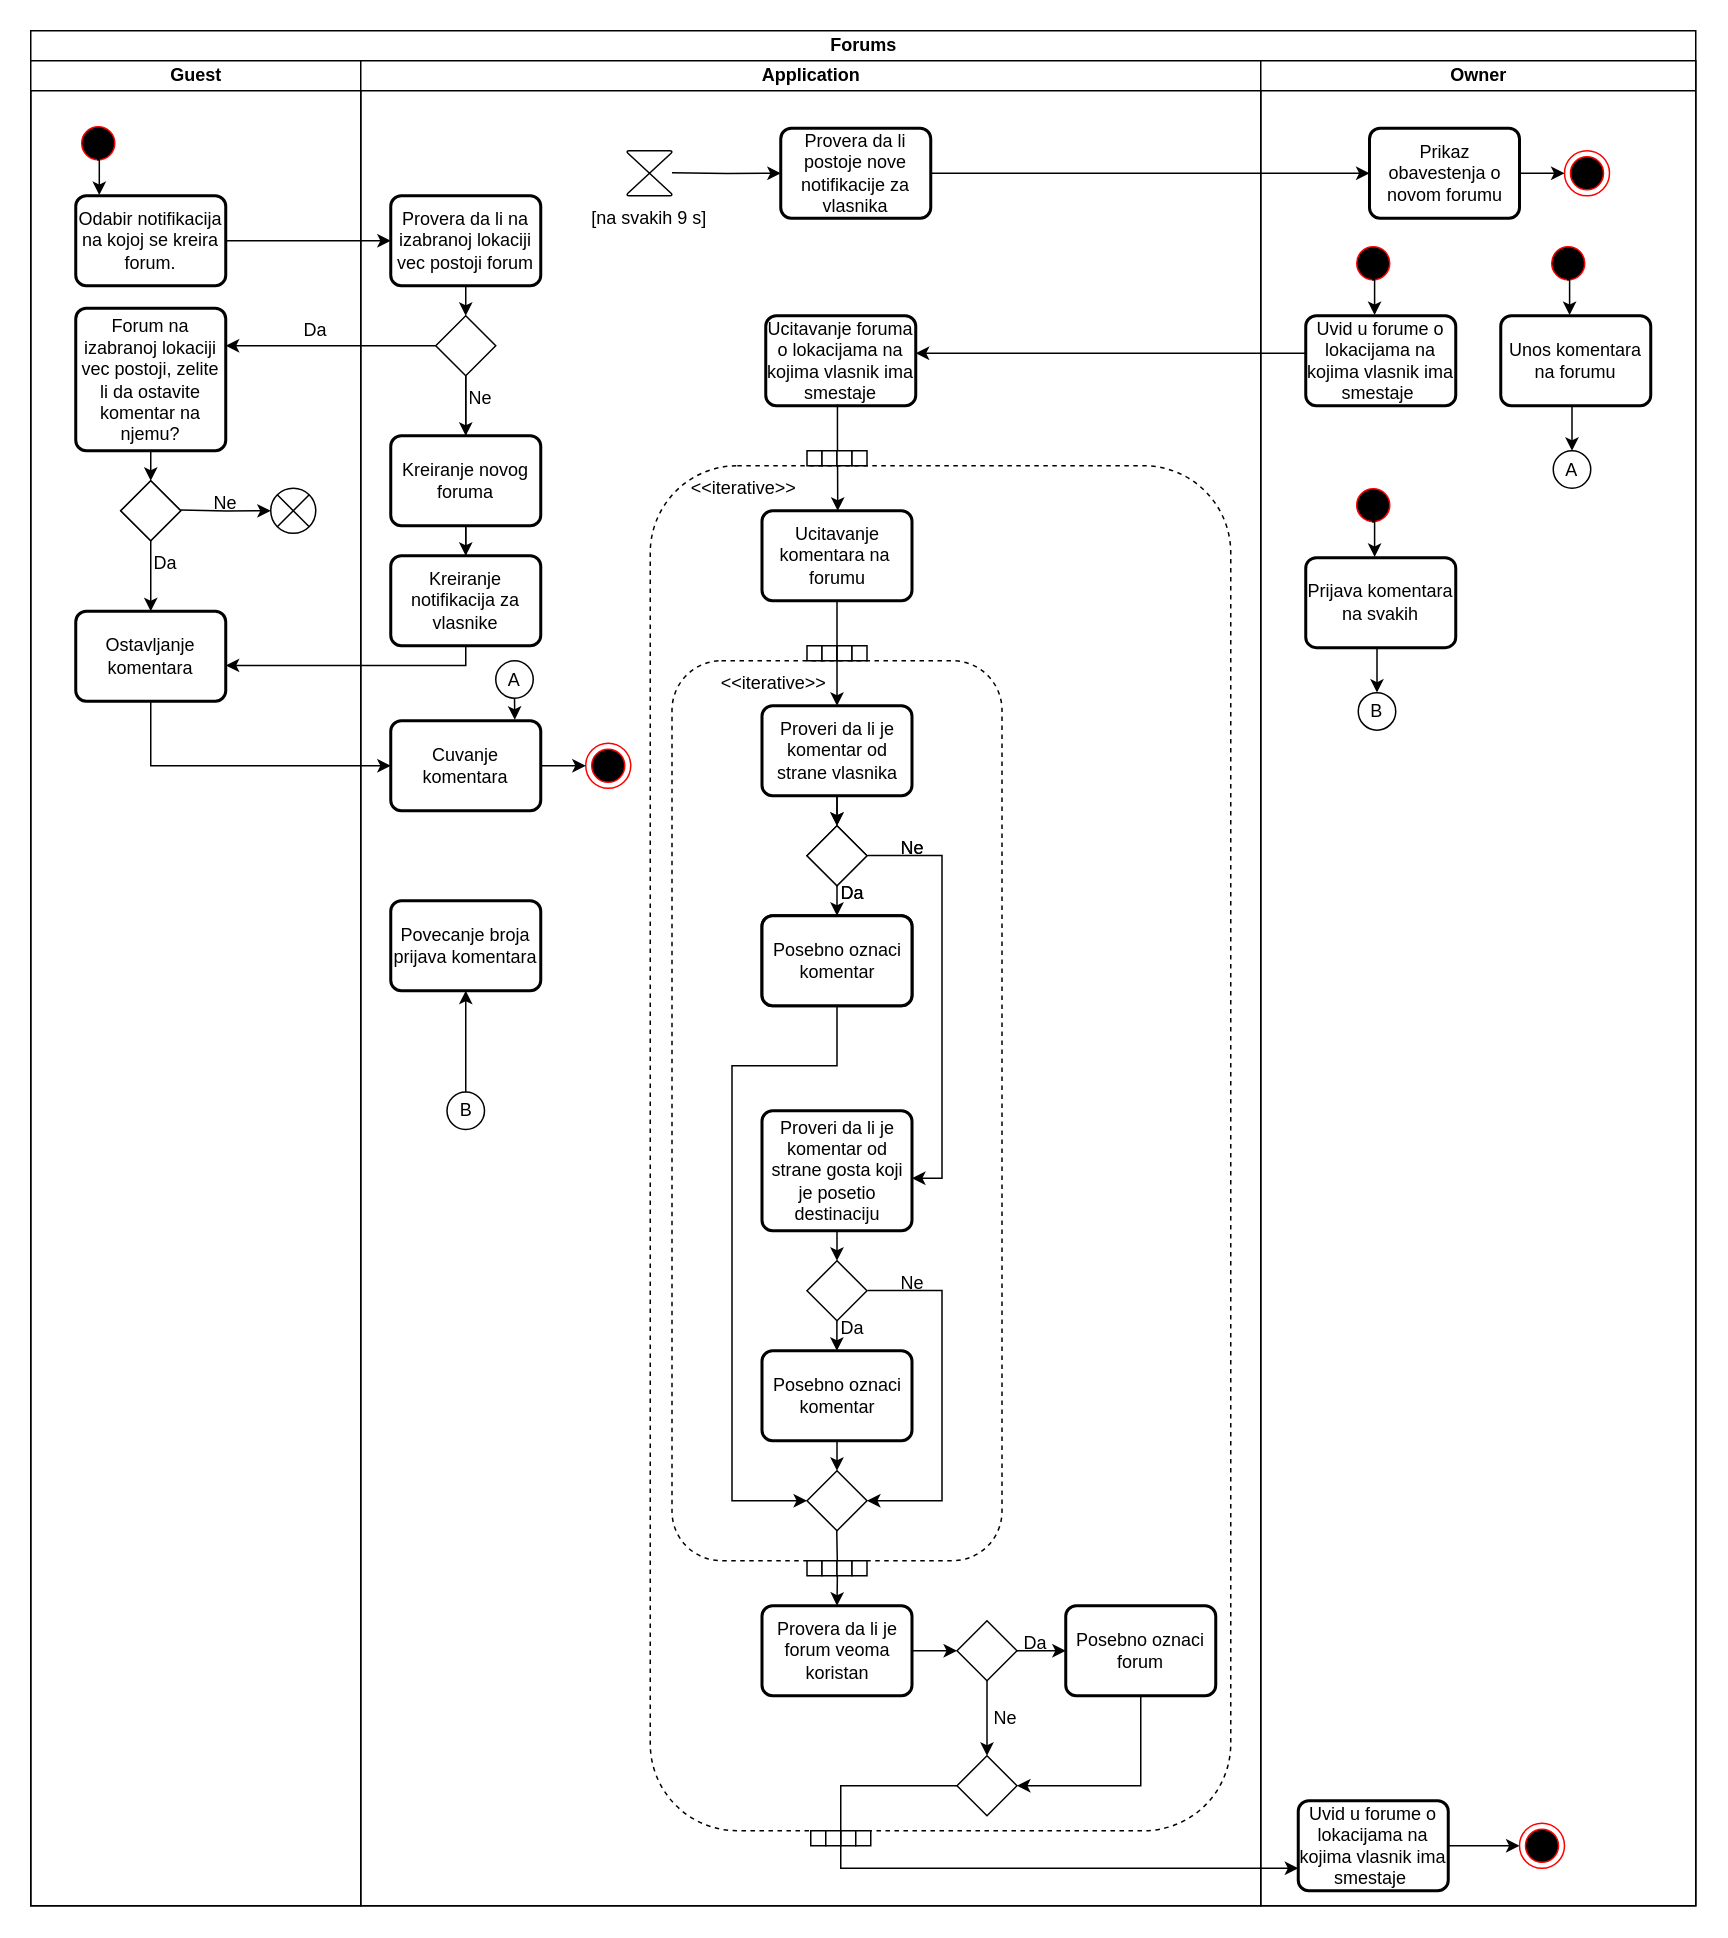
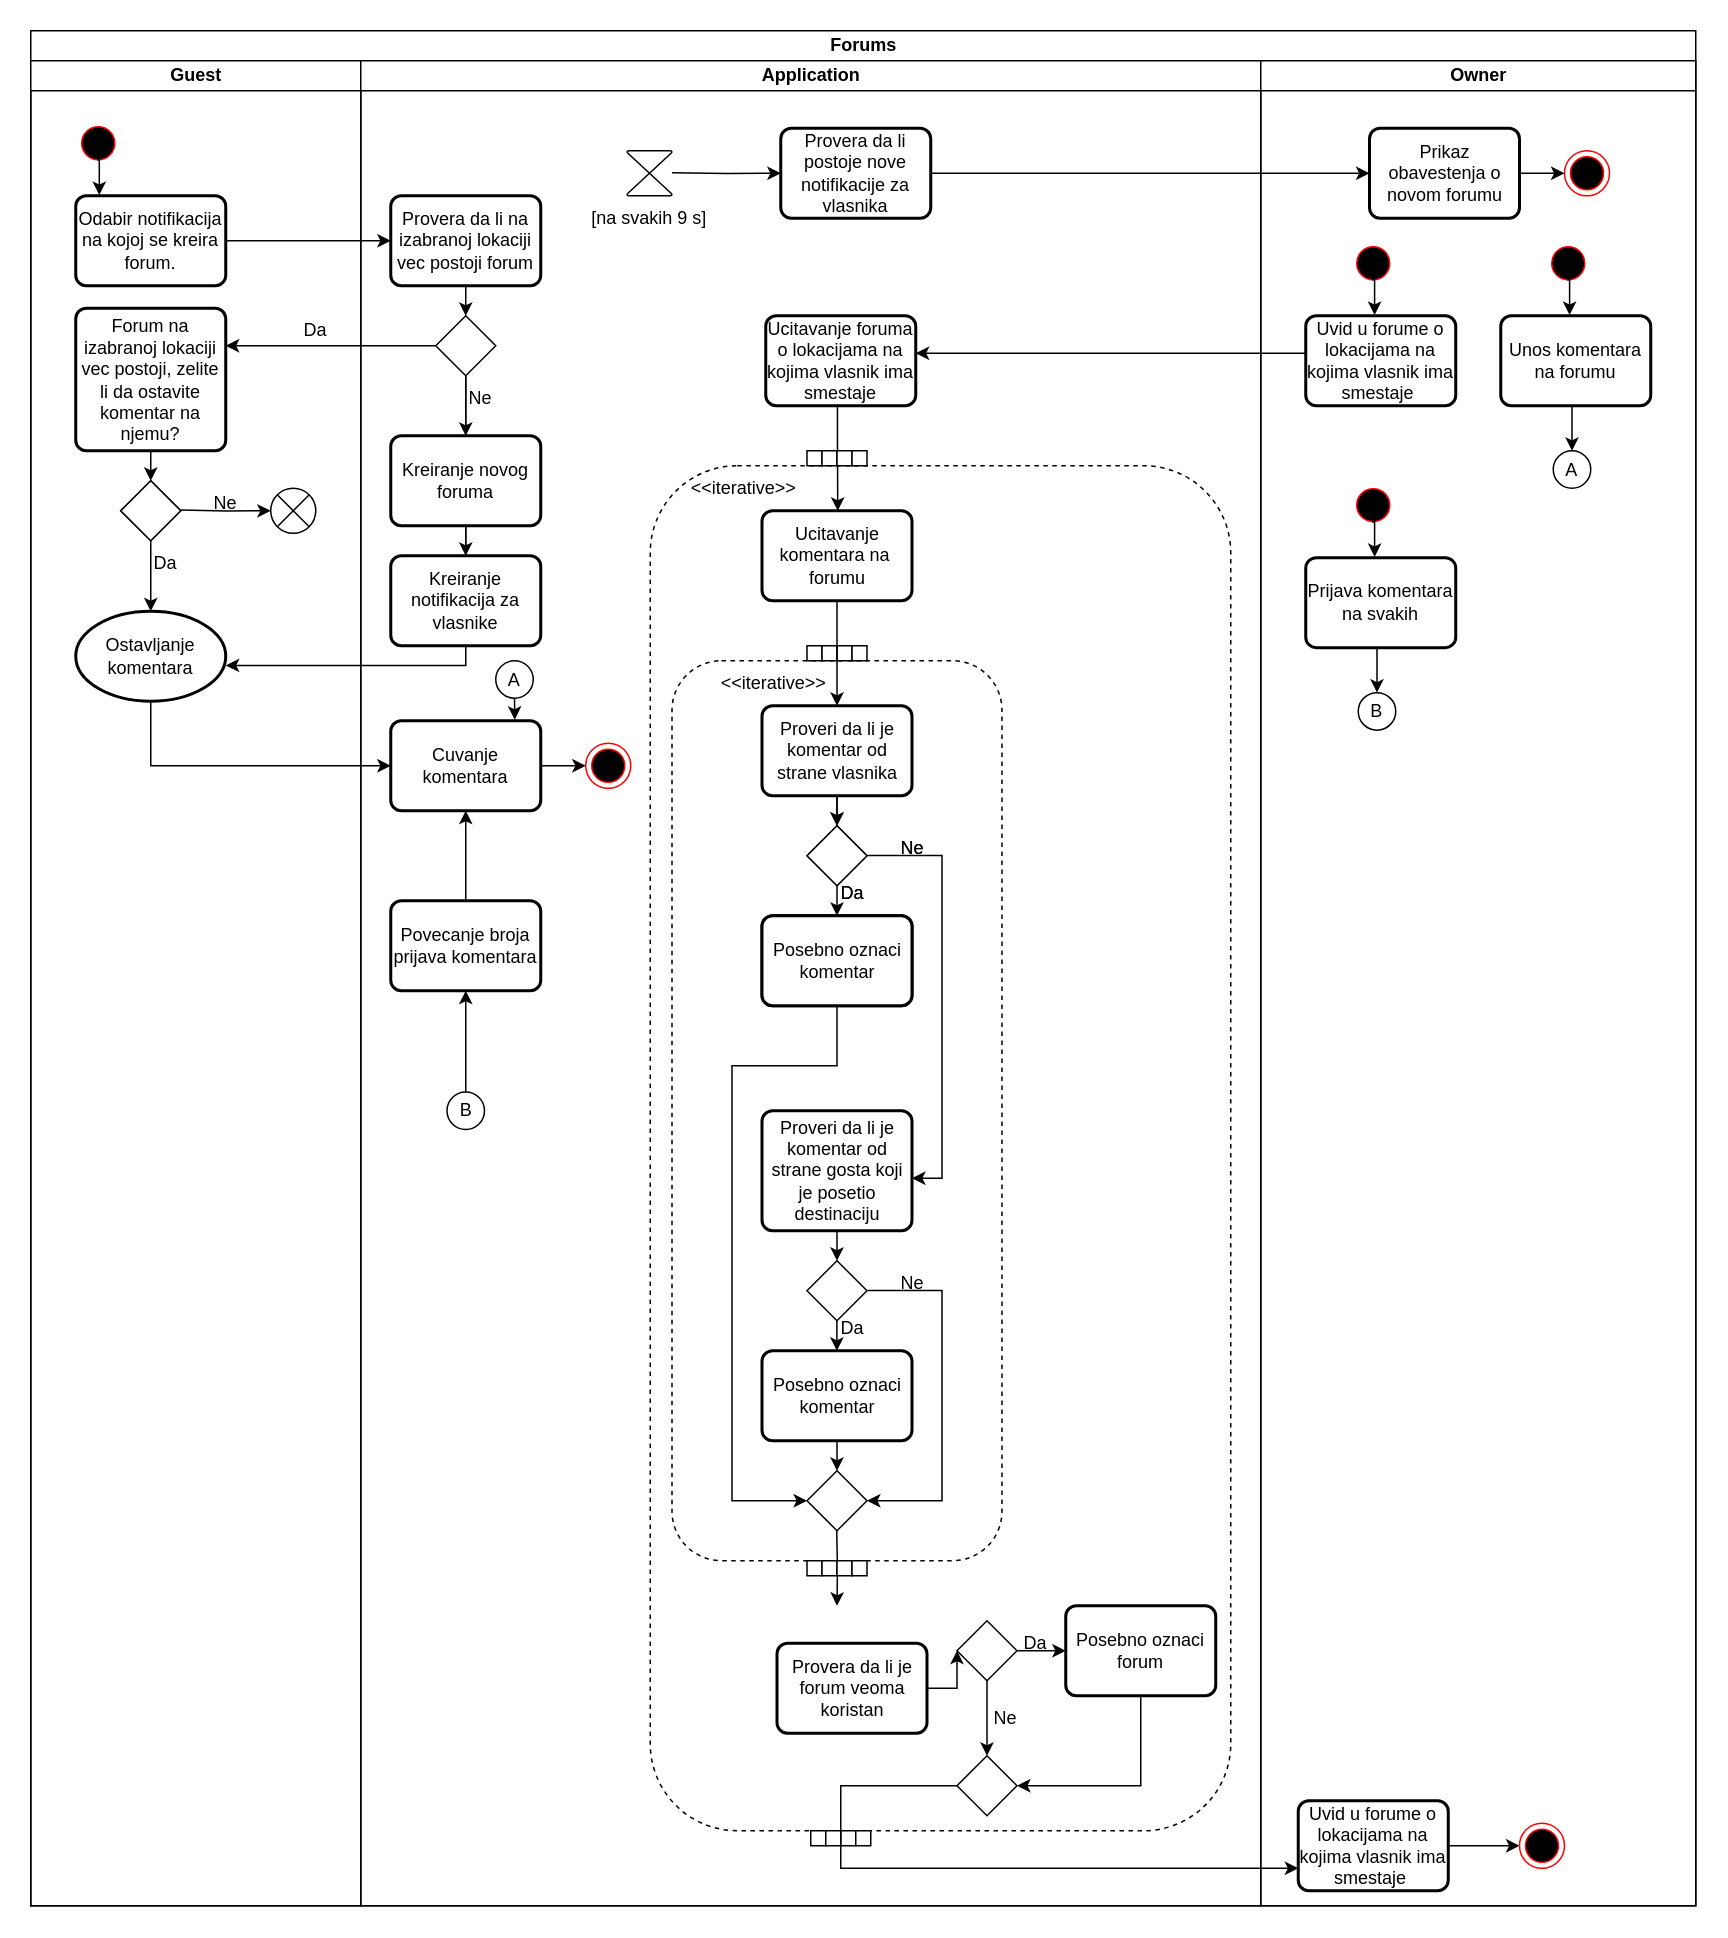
node "Ostavljanje komentara": shape rounded rectangle -> ellipse
edge "Povecanje broja prijava komentara" -> "Cuvanje komentara": added
node "Provera da li je forum veoma koristan": moved (837, 1651) -> (852, 1688)
